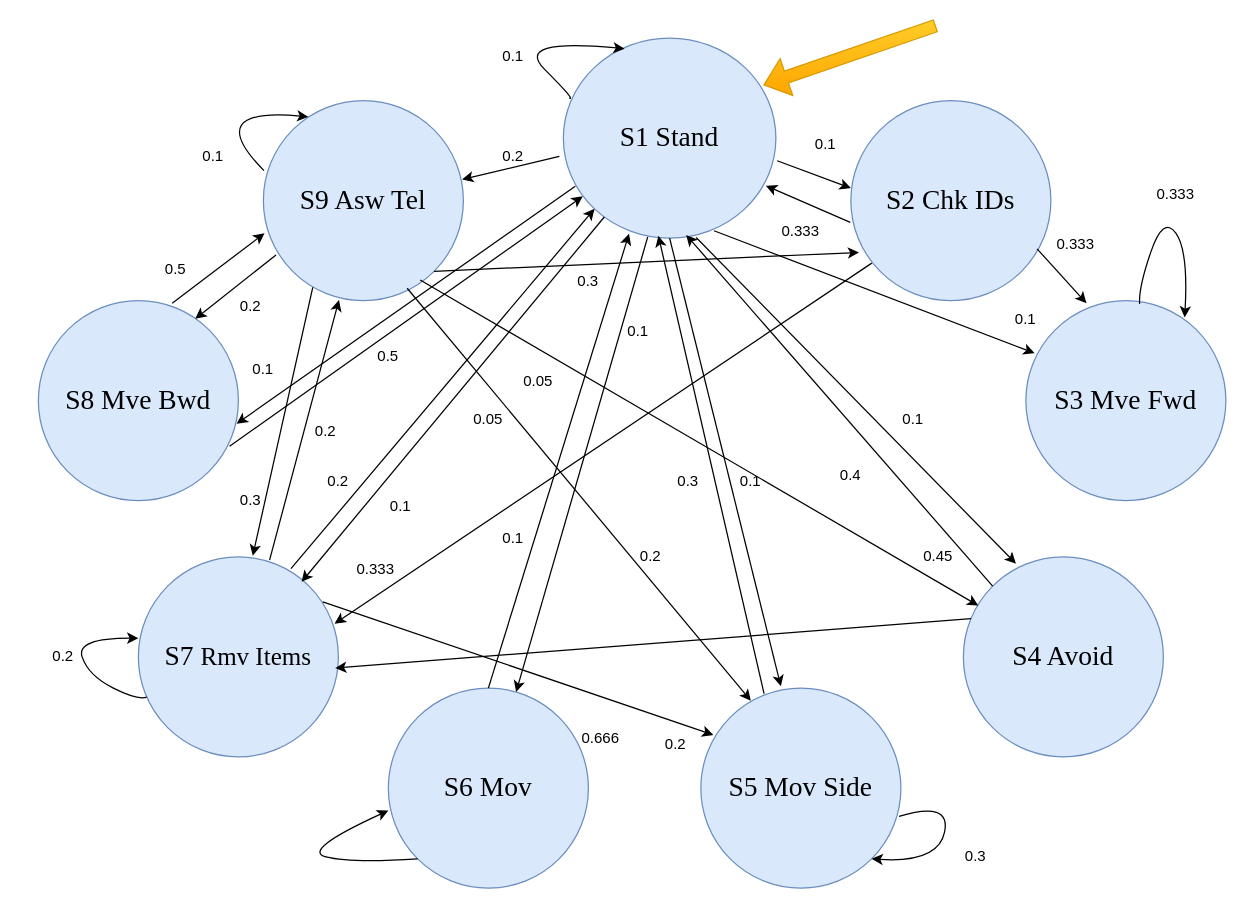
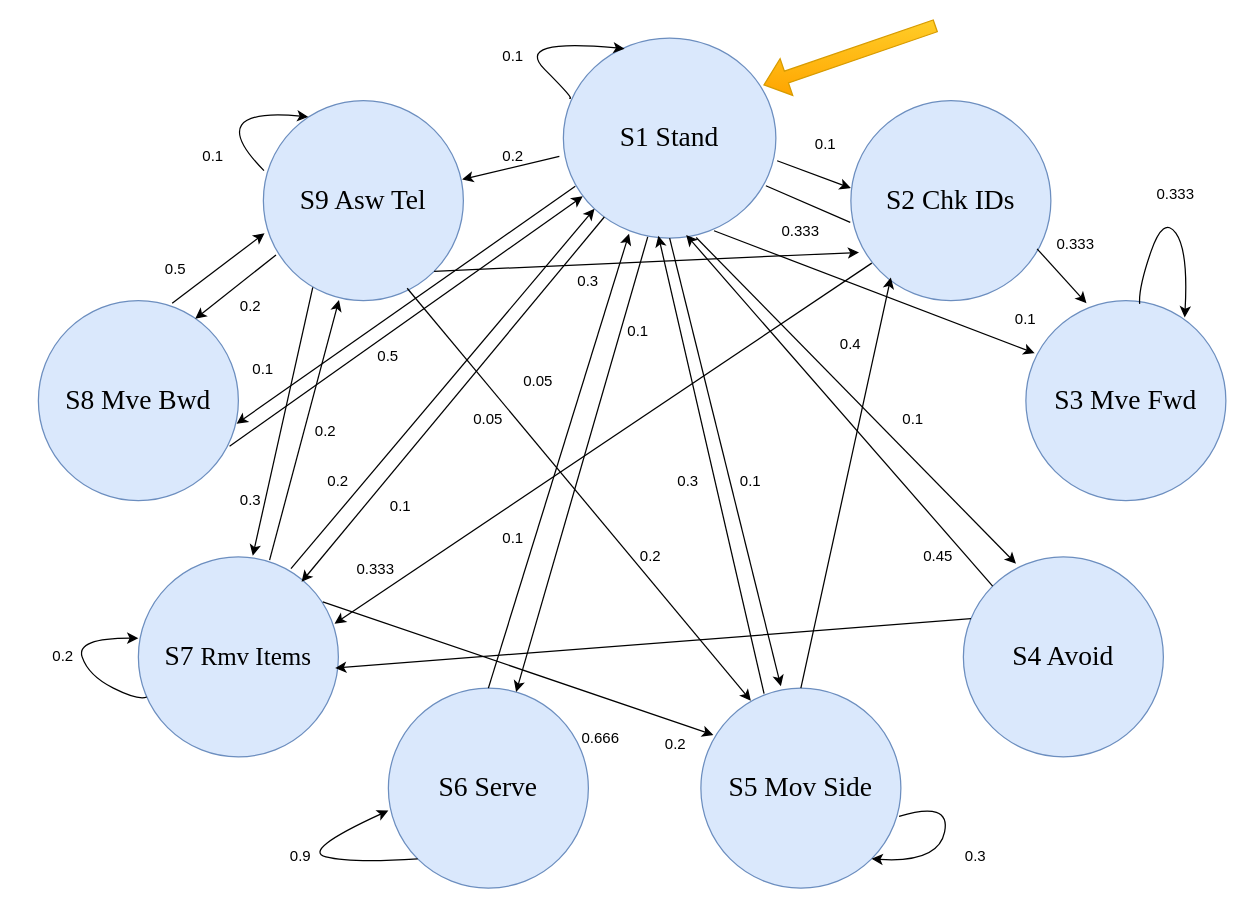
edge "S2 Chk IDs" -> "S1 Stand": arrowhead classic -> none
edge "S9 Asw Tel" -> "S4 Avoid": removed
node "0.4": moved (851, 476) -> (851, 344)
edge "S5 Mov Side" -> "S2 Chk IDs": added
node "S6 Mov": label "S6 Mov" -> "S6 Serve"
node "0.9": added
